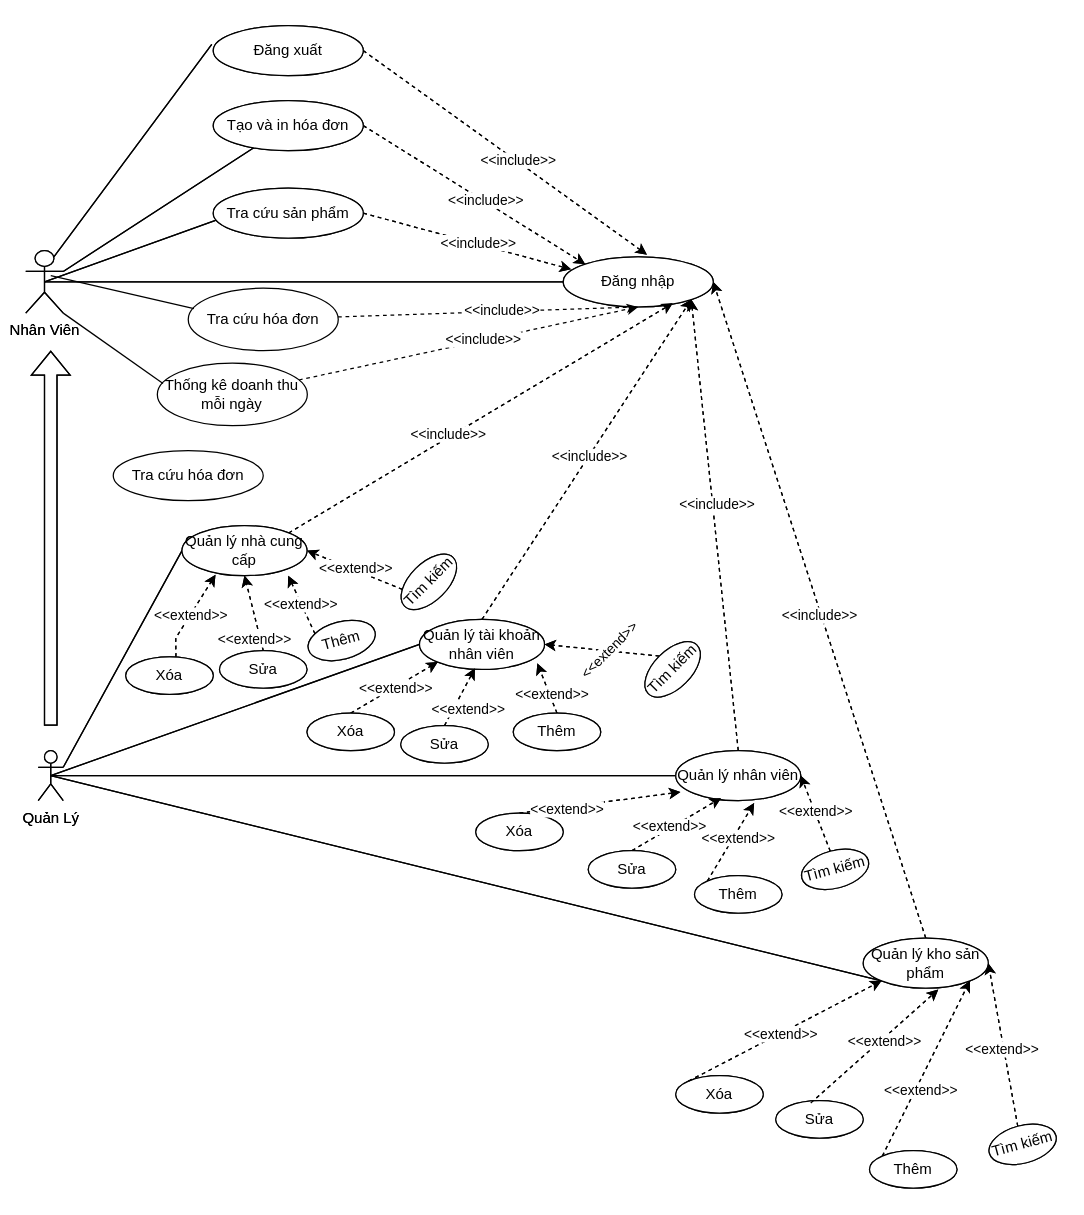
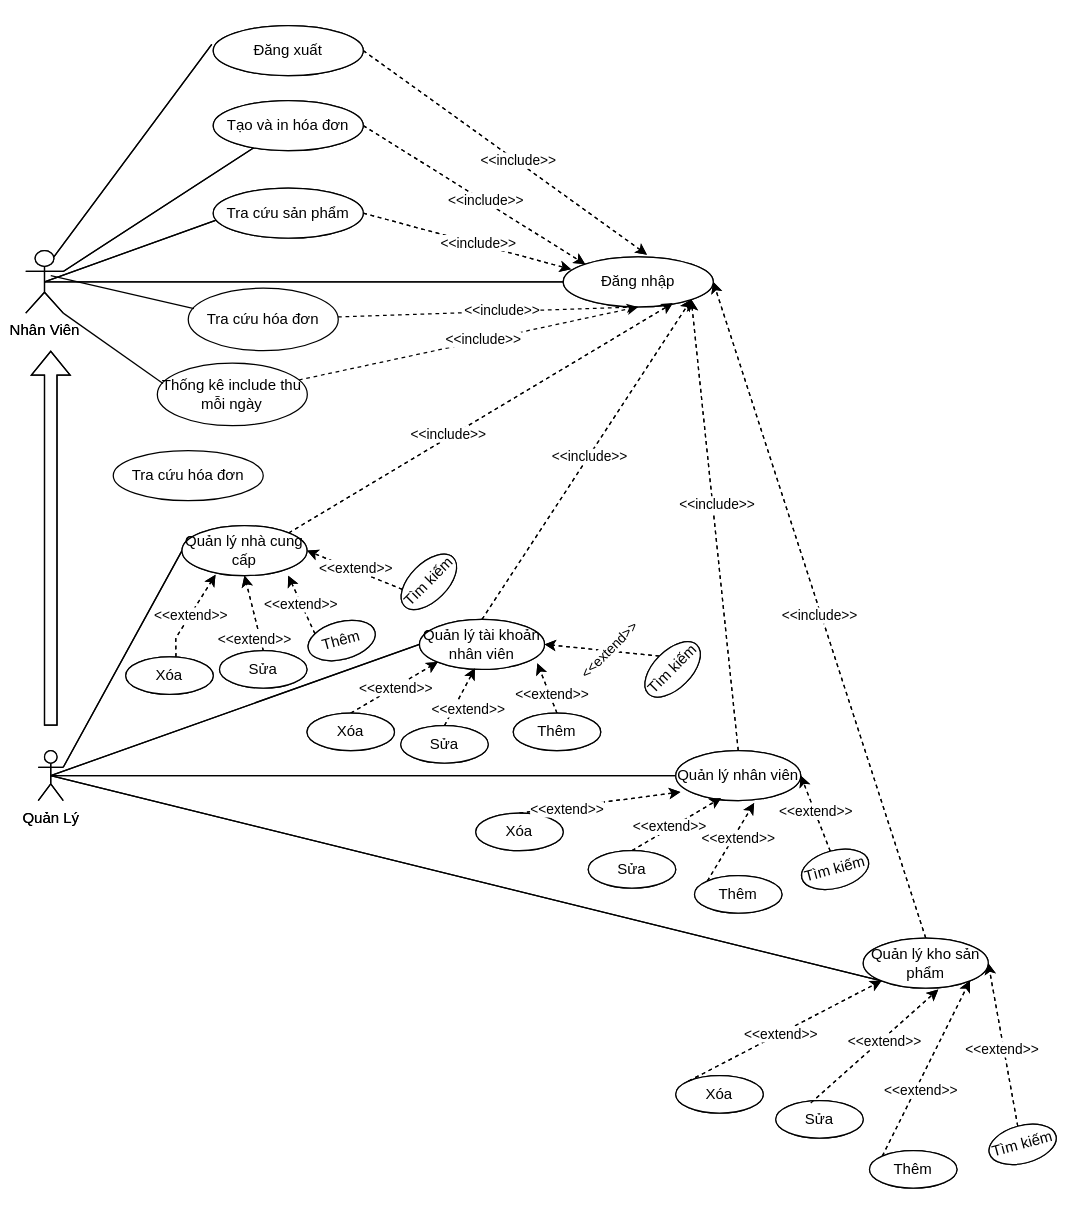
node "Thống kê doanh thu mỗi ngày": label "Thống kê doanh thu mỗi ngày" -> "Thống kê include thu mỗi ngày"
